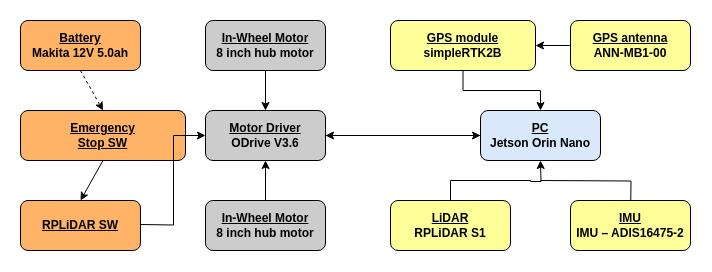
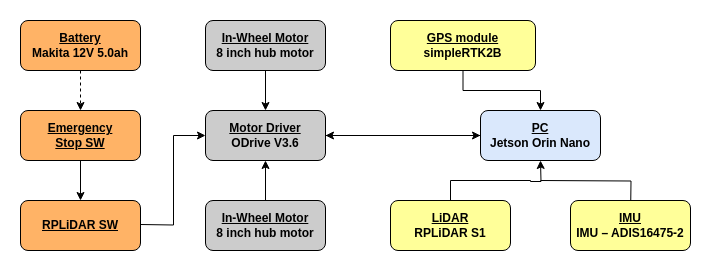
edge "GPS antenna ANN-MB1-00" -> "GPS module simpleRTK2B": removed
node "GPS antenna ANN-MB1-00": removed
node "Emergency Stop SW": size 165x50 -> 120x50
